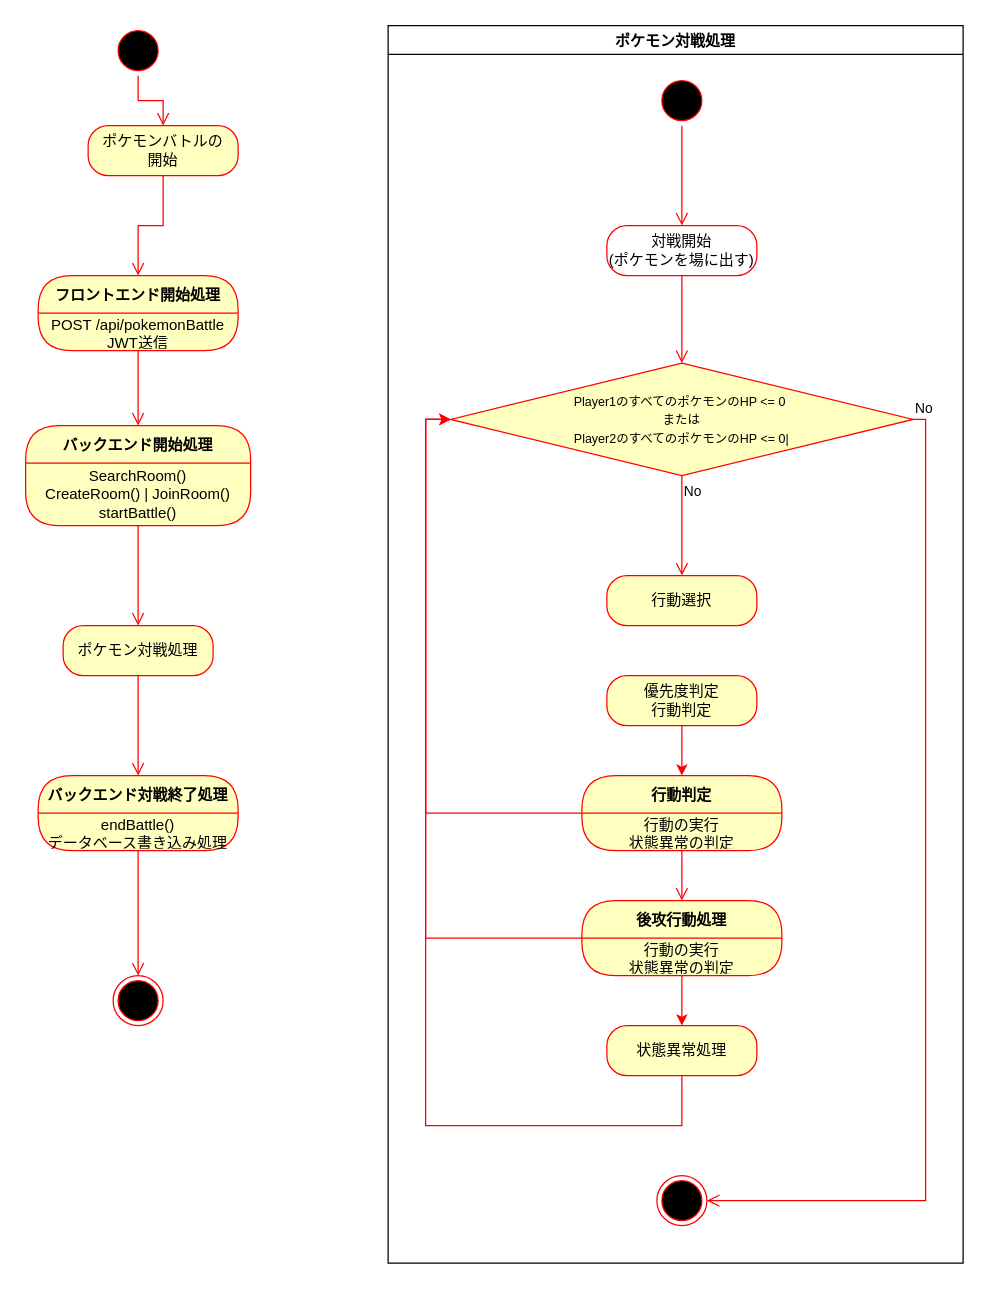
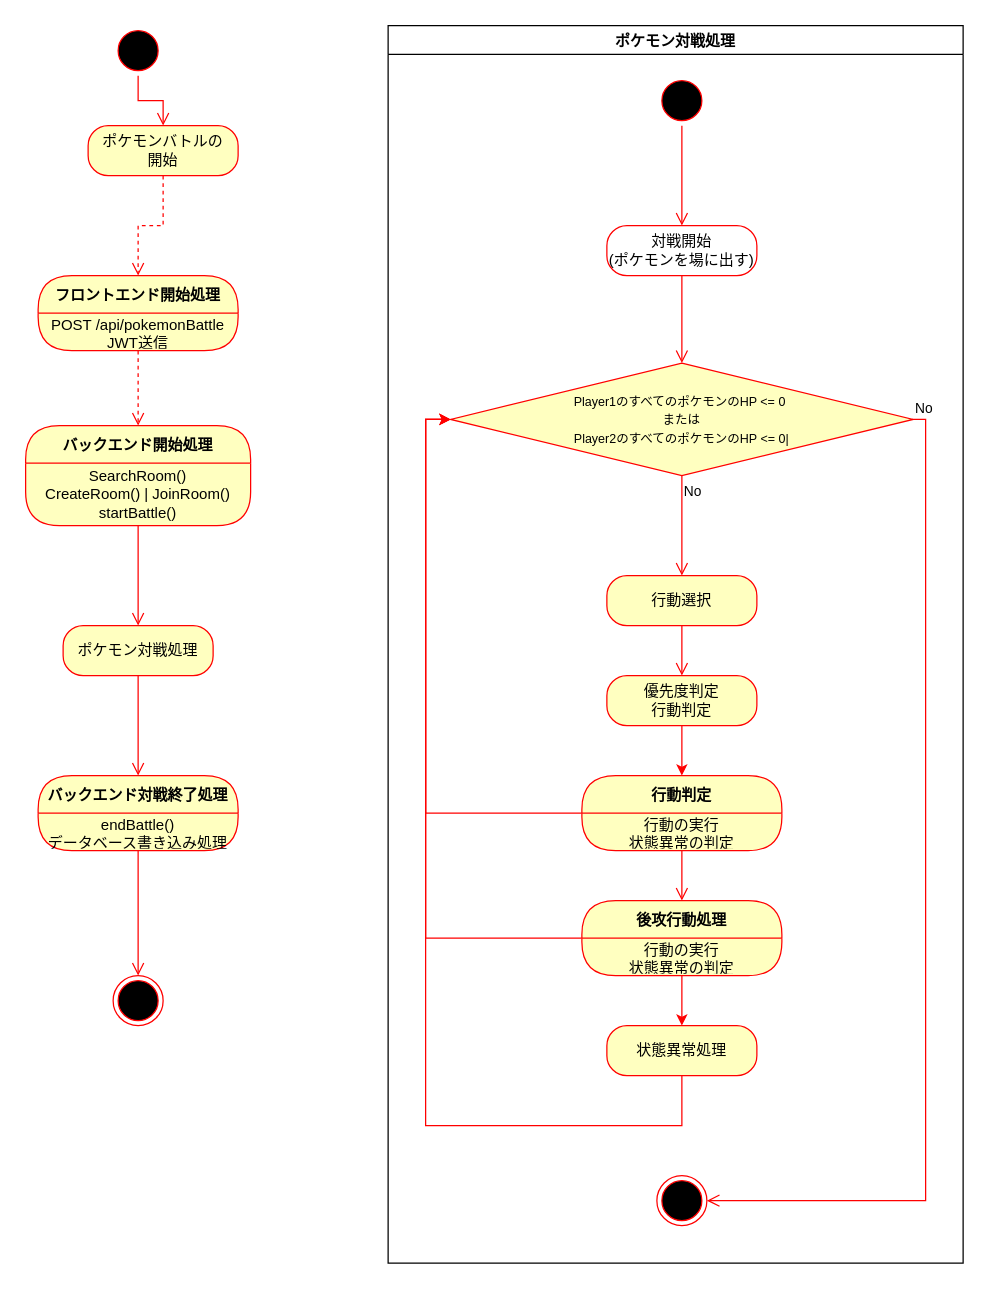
edge "ポケモンバトルの 開始" -> "フロントエンド開始処理": style solid -> dashed
edge "フロントエンド開始処理" -> "バックエンド開始処理": style solid -> dashed
edge "行動選択" -> "優先度判定 行動判定": added
